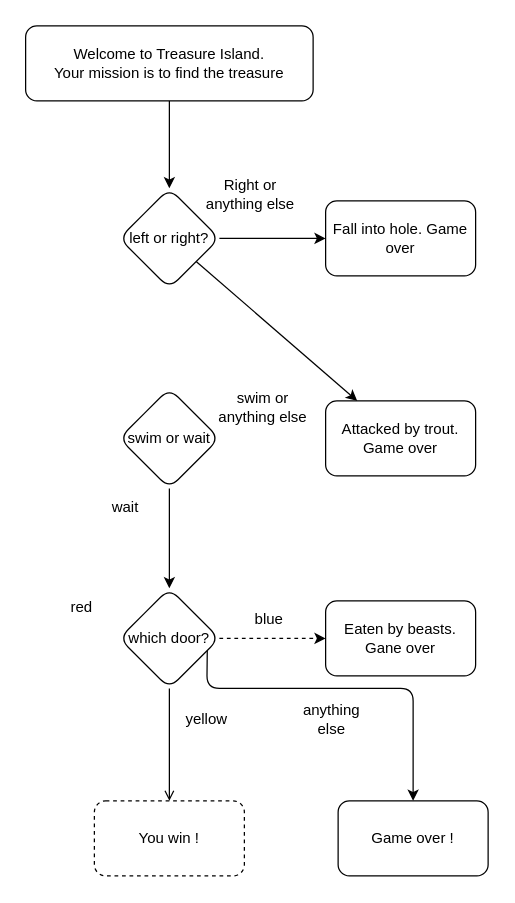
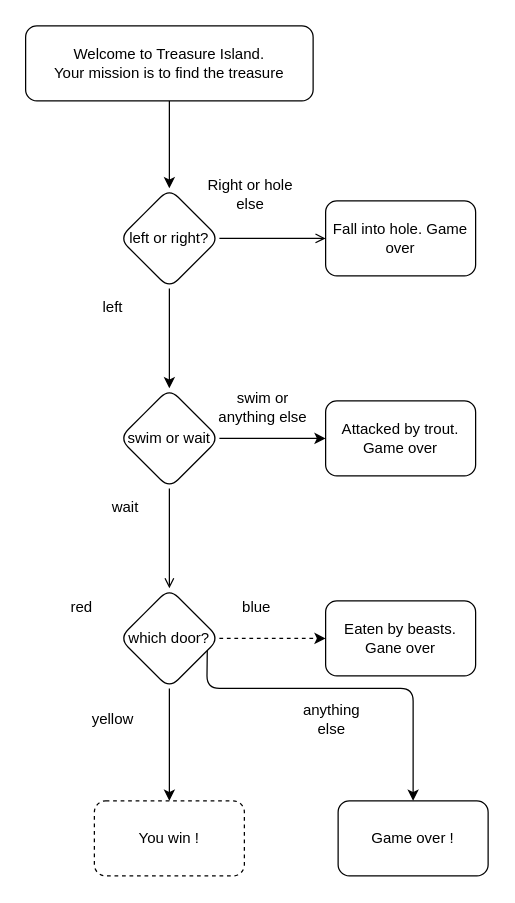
node "Right or anything else": label "Right or anything else" -> "Right or hole else"
edge "left or right?" -> "Fall into hole. Game over": arrowhead classic -> open
node "left": added
edge "left or right?" -> "Attacked by trout. Game over": now "left or right?" -> "swim or wait"
edge "swim or wait" -> "Attacked by trout. Game over": added
edge "swim or wait" -> "which door?": arrowhead classic -> open
node "blue": moved (269, 619) -> (257, 607)
node "yellow": moved (207, 719) -> (113, 719)
edge "which door?" -> "You win !": arrowhead open -> classic
